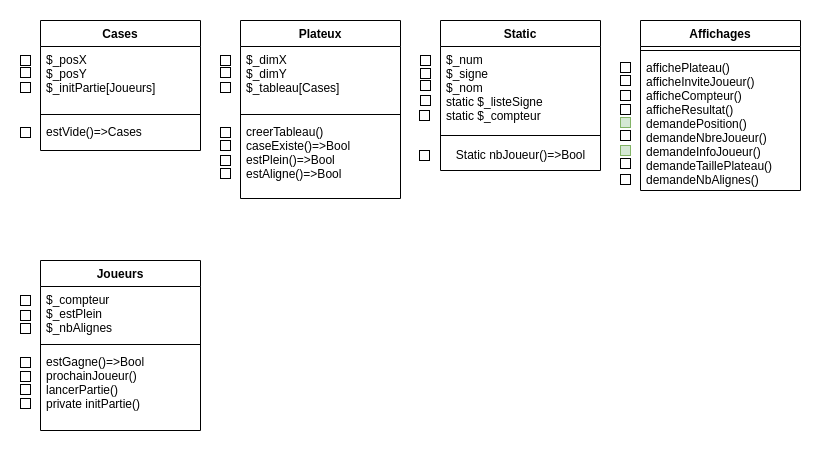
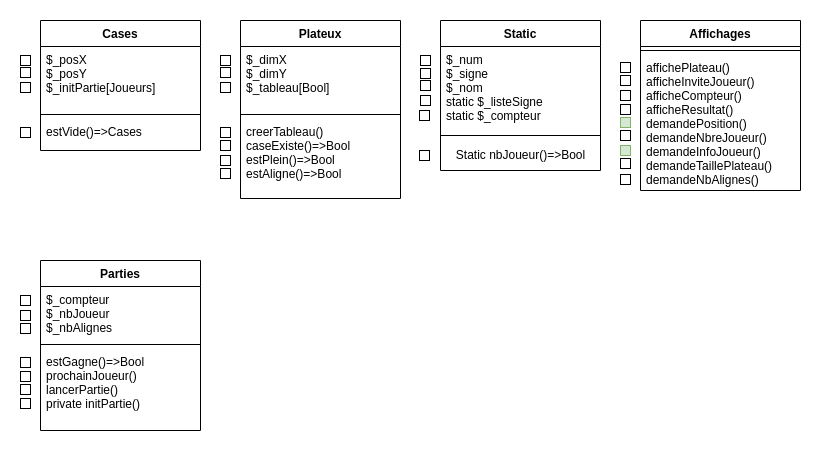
node "$_dimX $_dimY $_tableau[Cases]": label "$_dimX $_dimY $_tableau[Cases]" -> "$_dimX $_dimY $_tableau[Bool]"
node "Joueurs": label "Joueurs" -> "Parties"
node "$_compteur $_estPlein $_nbAlignes": label "$_compteur $_estPlein $_nbAlignes" -> "$_compteur $_nbJoueur $_nbAlignes"
